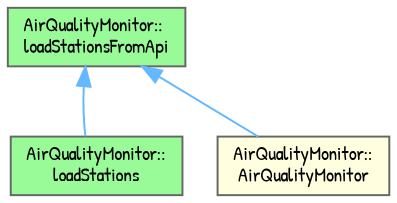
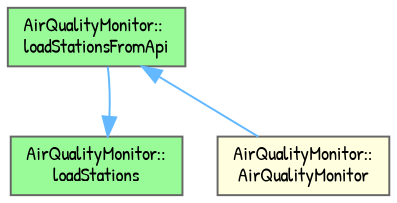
edge "AirQualityMonitor:: loadStations" -> "AirQualityMonitor:: loadStationsFromApi": reversed
